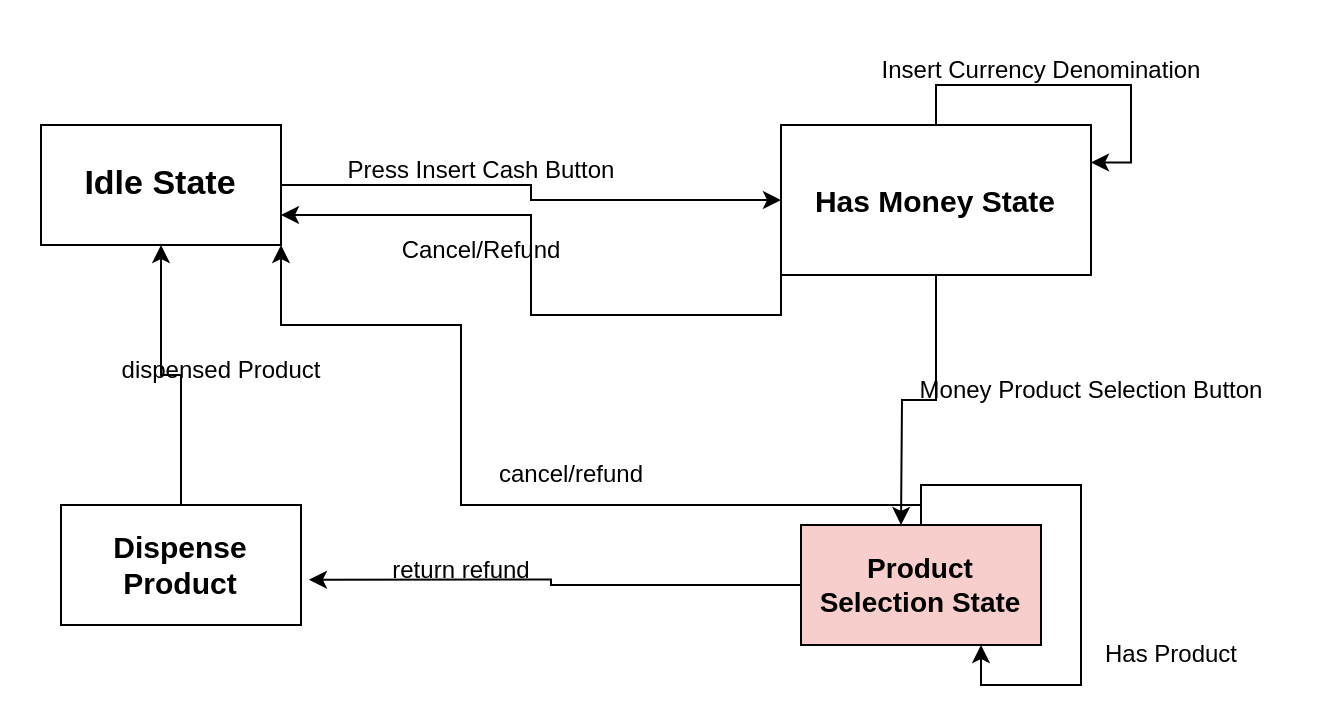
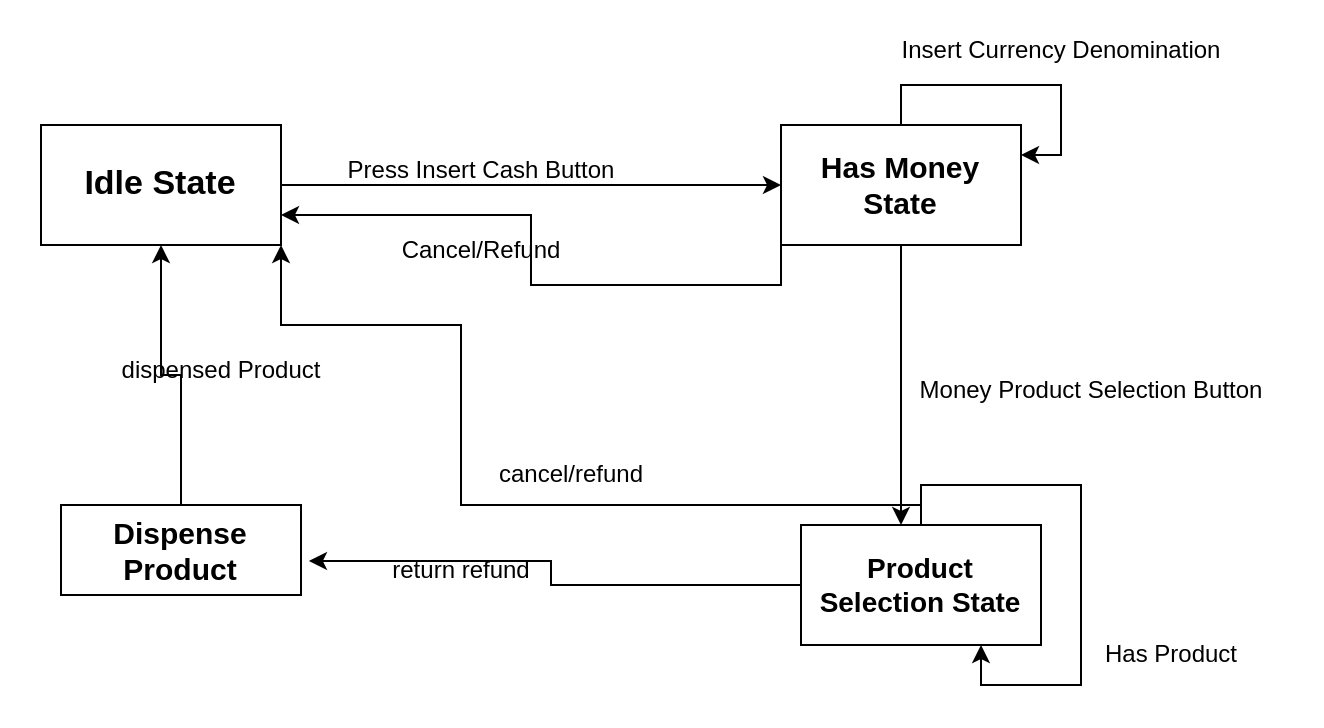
node "Insert Currency Denomination": moved (1041, 71) -> (1061, 51)
node "Has Money State": size 310x150 -> 240x120
node "Dispense Product": size 240x120 -> 240x90
node "Product Selection State": fillcolor #f8cecc -> #ffffff
